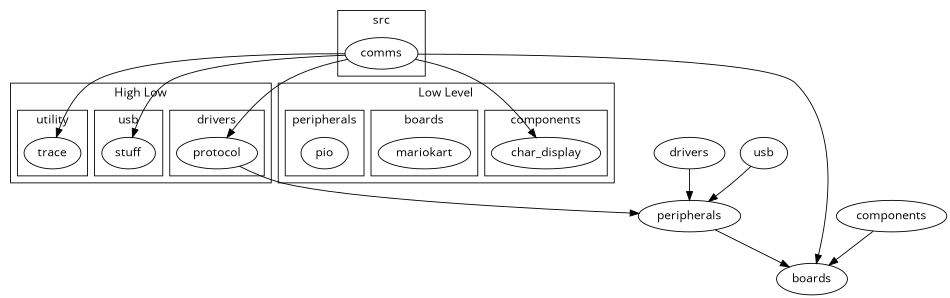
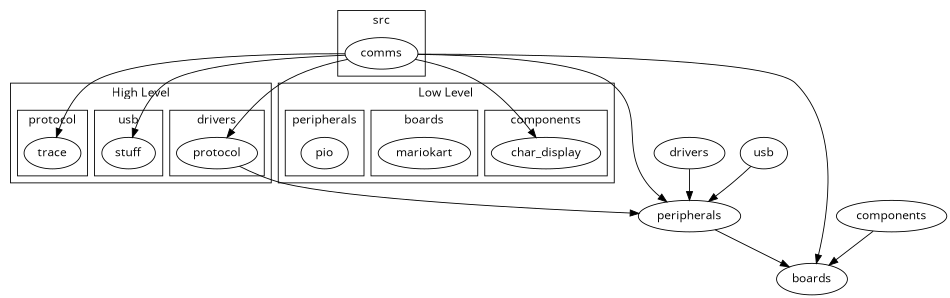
edge "comms" -> "peripherals": added
cluster "High Low": label "High Low" -> "High Level"
cluster "utility": label "utility" -> "protocol"
